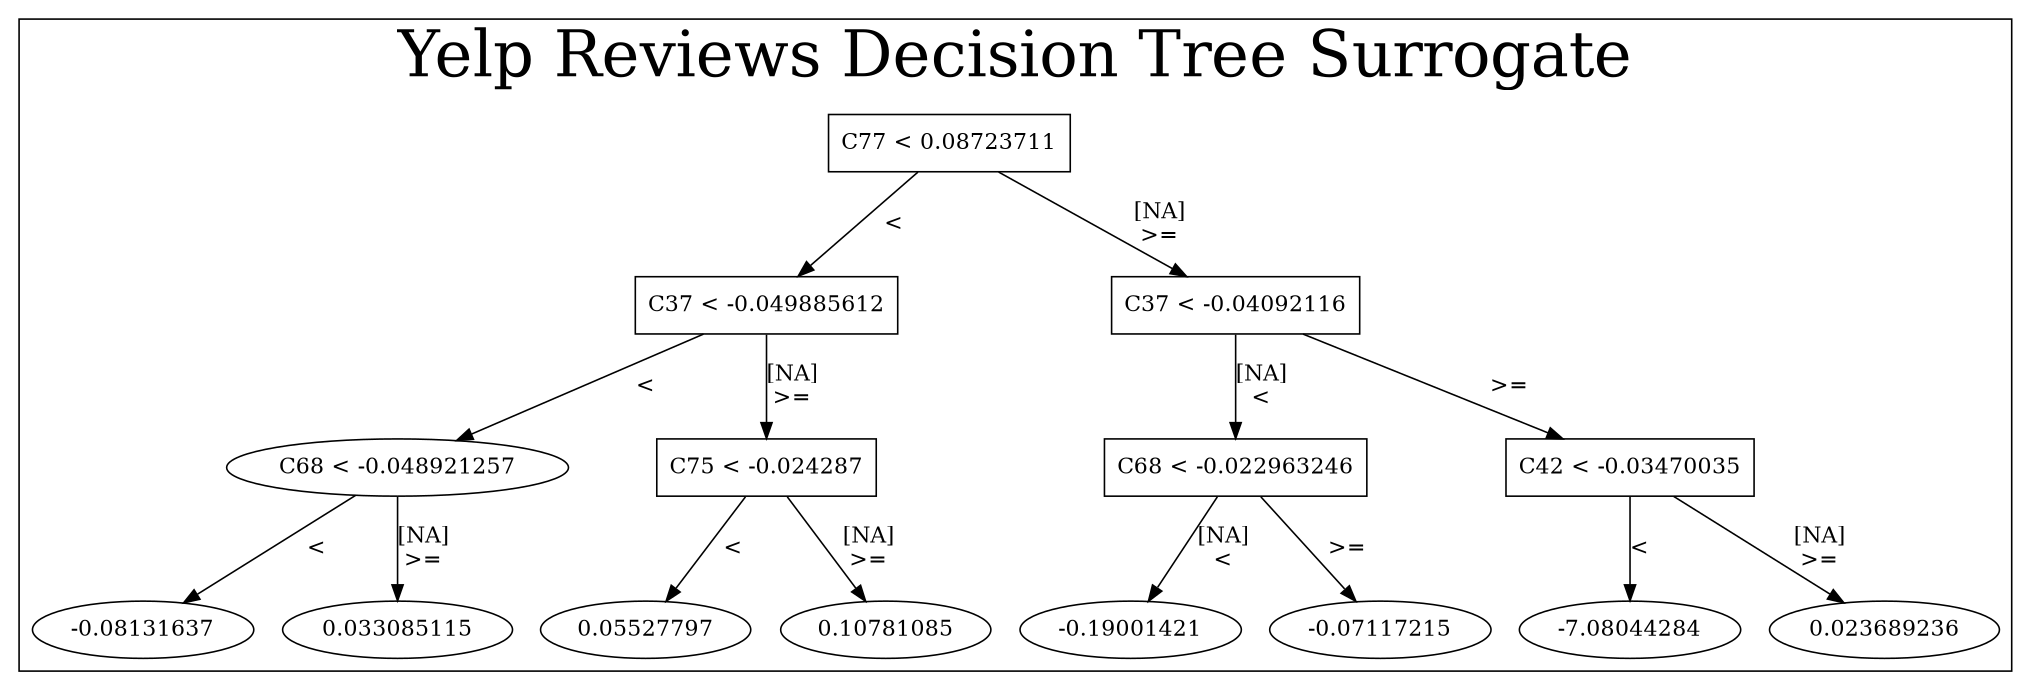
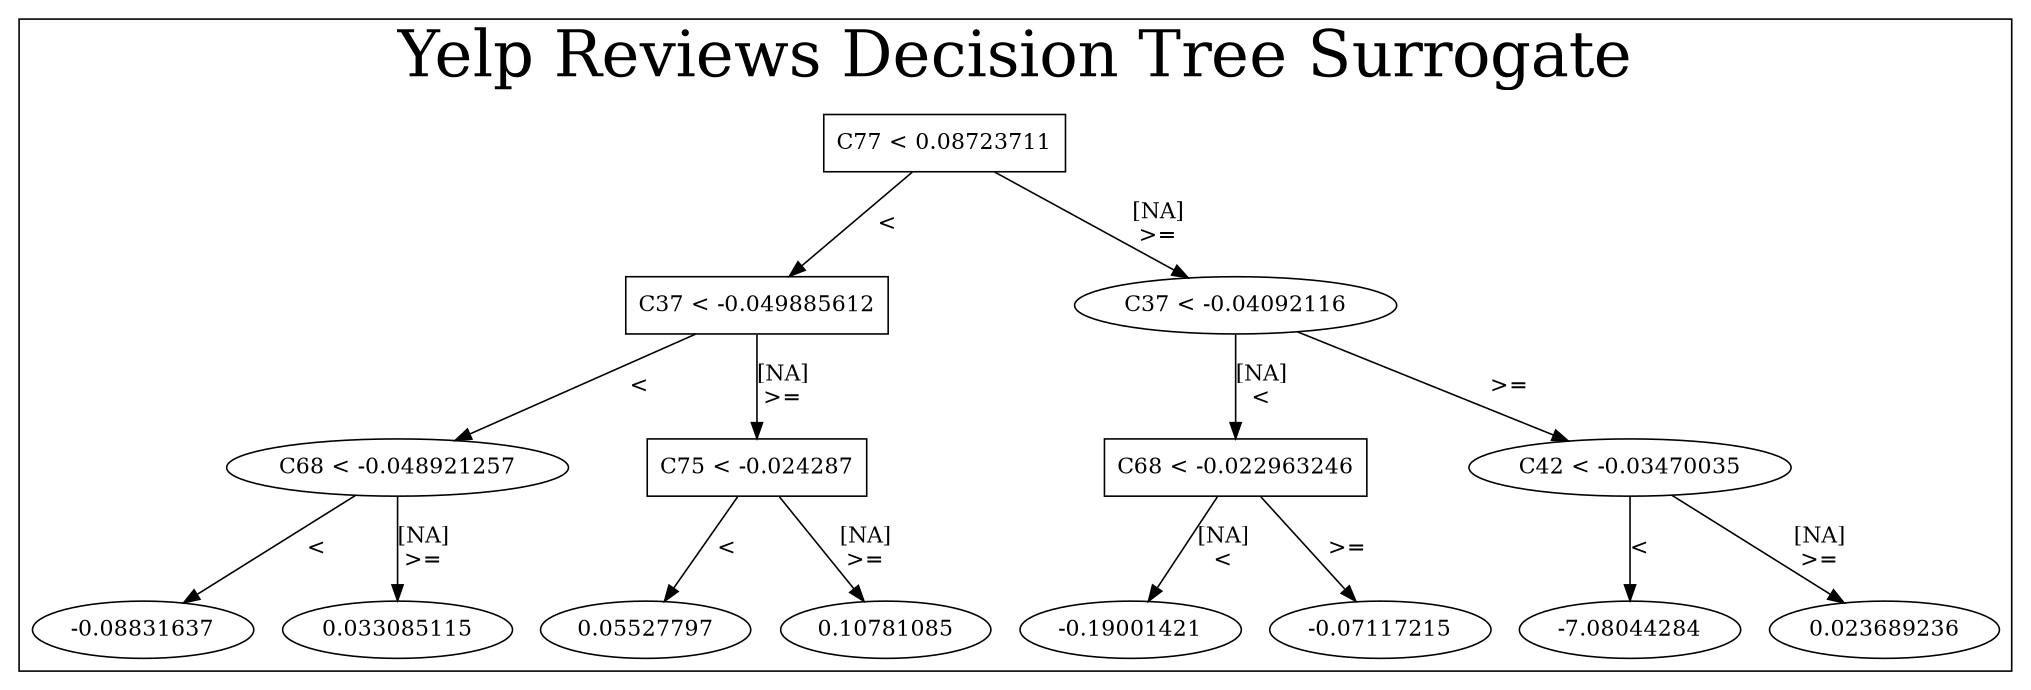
node "C37 < -0.04092116": shape box -> ellipse
node "C42 < -0.03470035": shape box -> ellipse
node "-0.08131637": label "-0.08131637" -> "-0.08831637"
